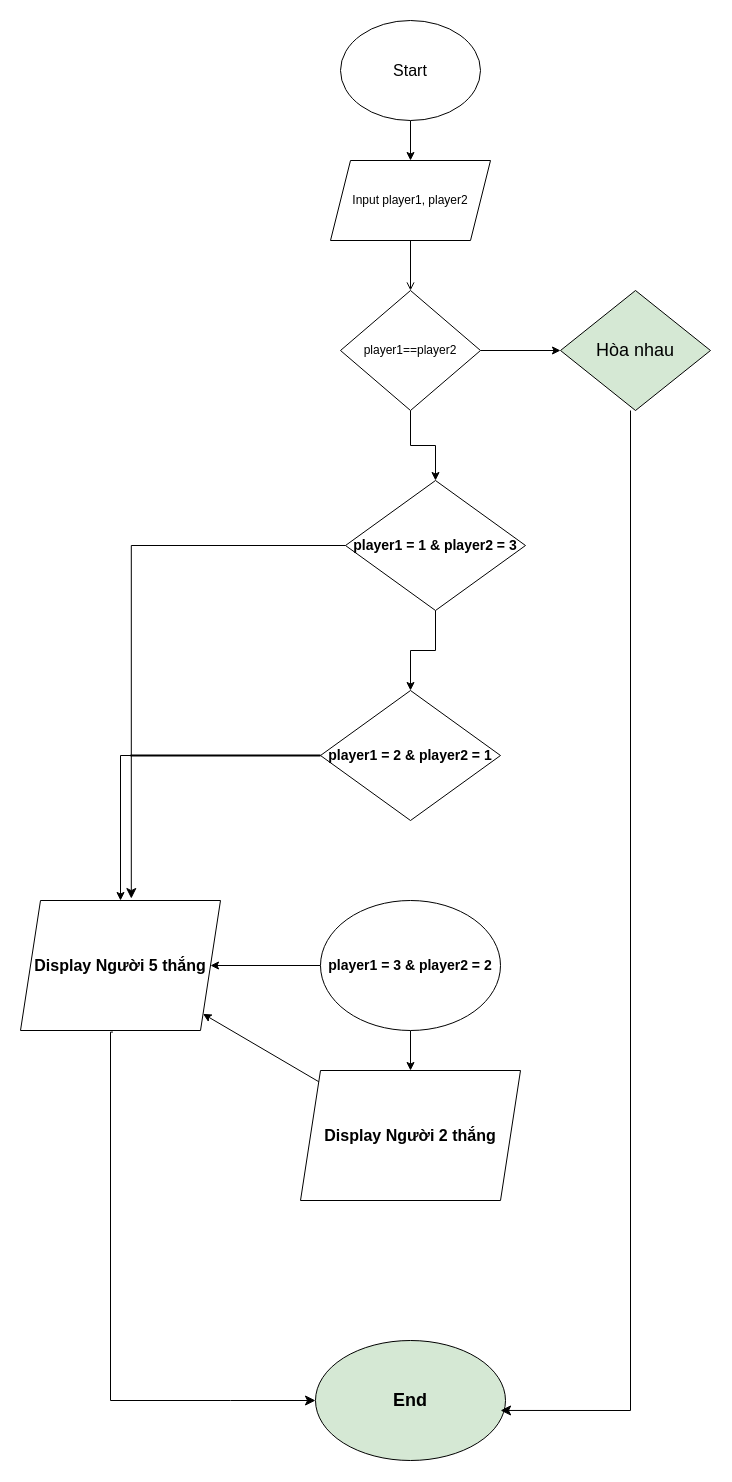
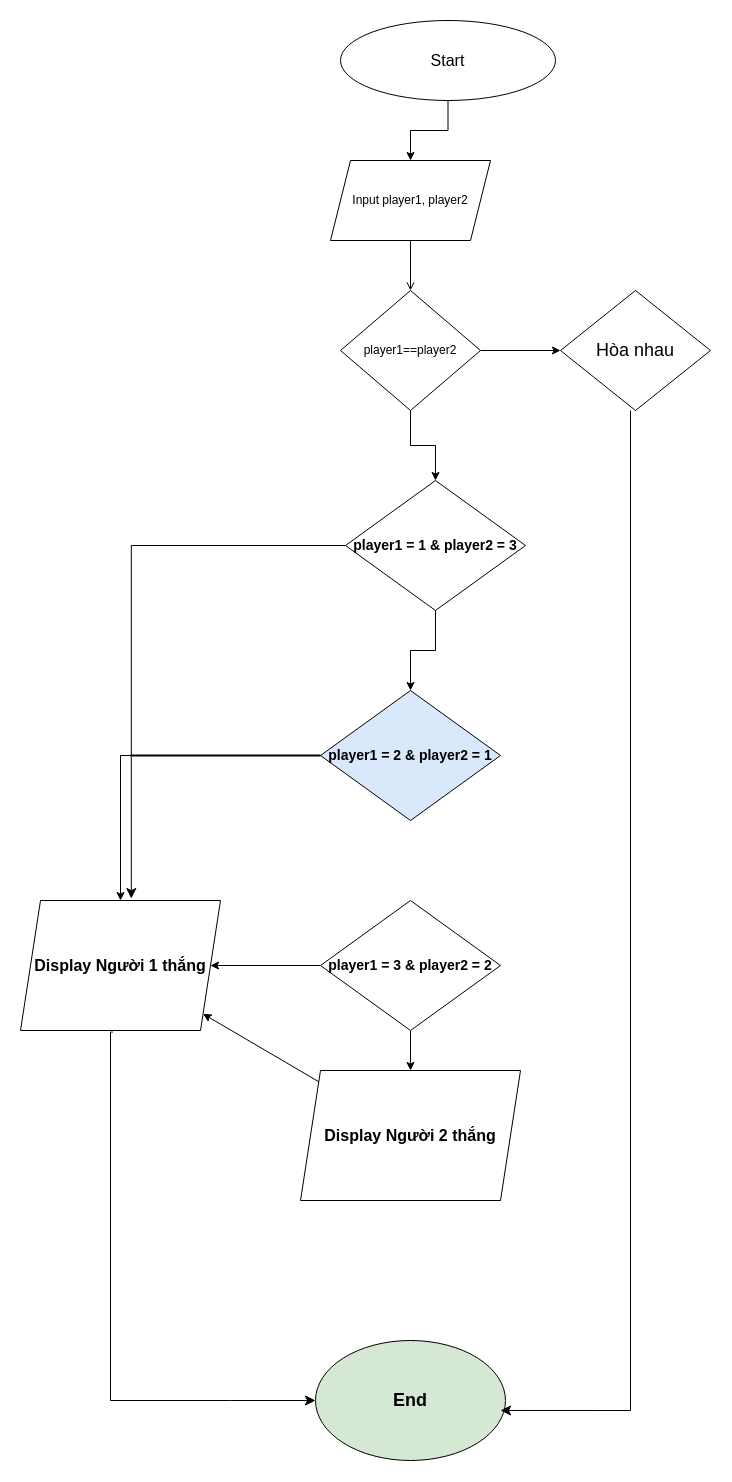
node "Start": size 140x100 -> 215x80
node "Hòa nhau": fillcolor #d5e8d4 -> #ffffff
node "player1 = 2 & player2 = 1": fillcolor #ffffff -> #dae8fc
node "Display Người 5 thắng": label "Display Người 5 thắng" -> "Display Người 1 thắng"
node "player1 = 3 & player2 = 2": shape ellipse -> diamond
